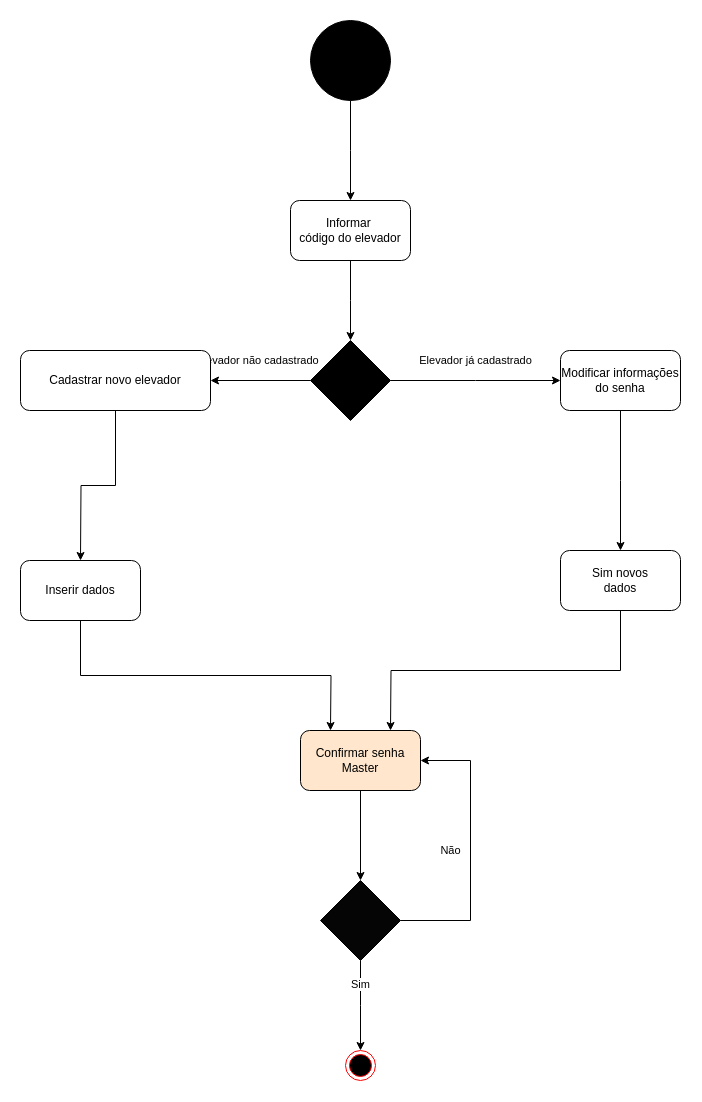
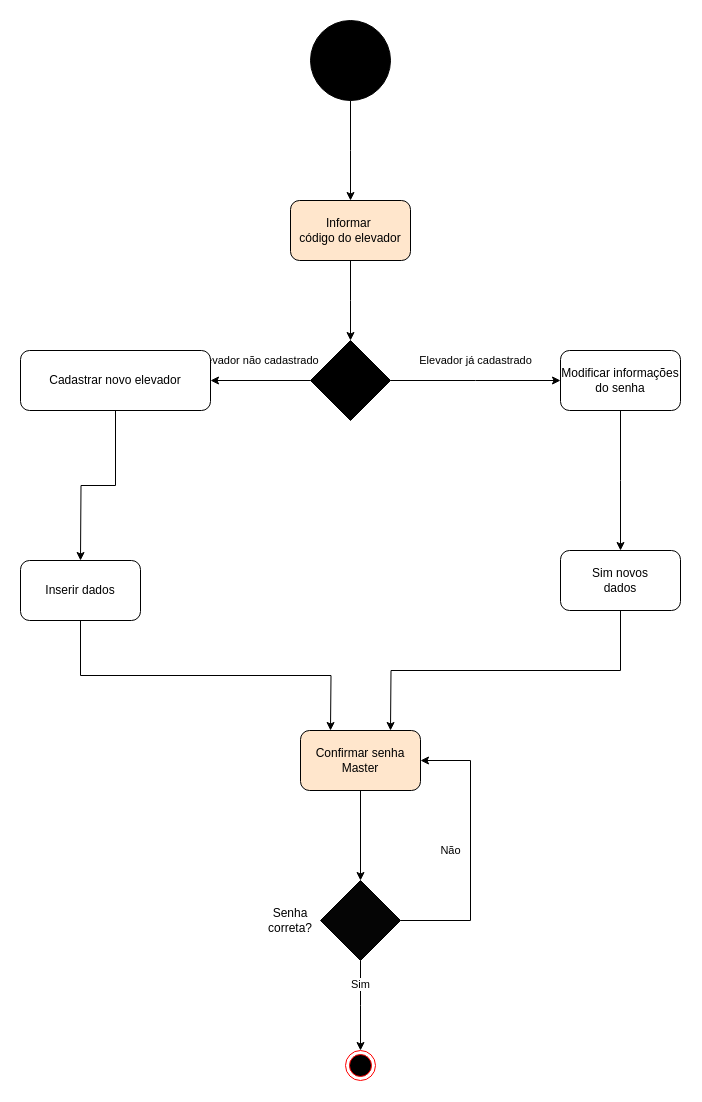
node "Informar código do elevador": fillcolor #ffffff -> #ffe6cc
node "Senha correta?": added
